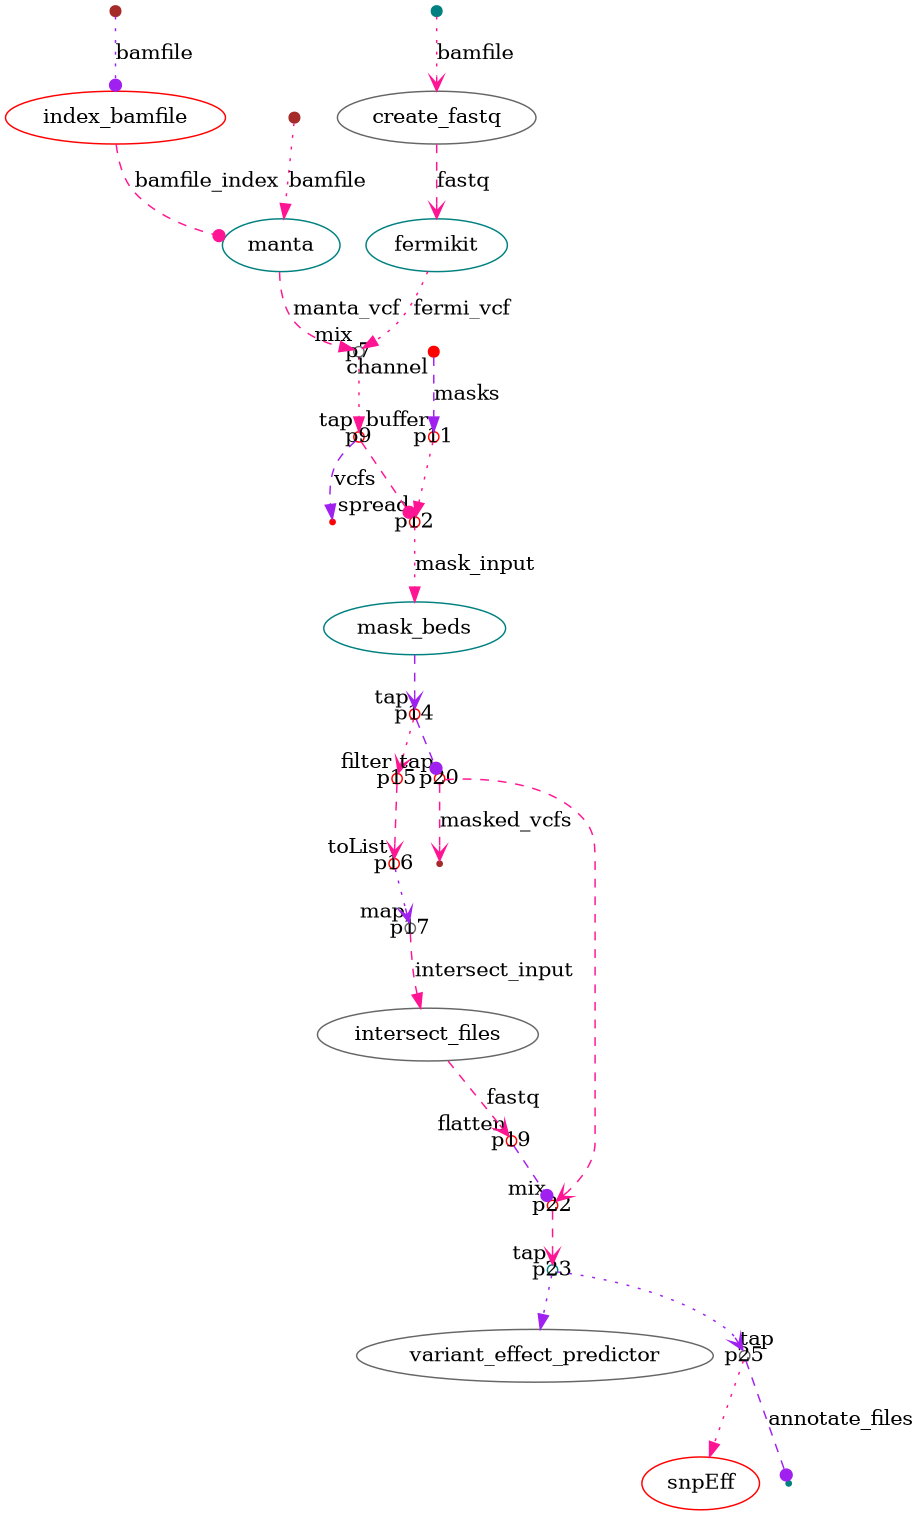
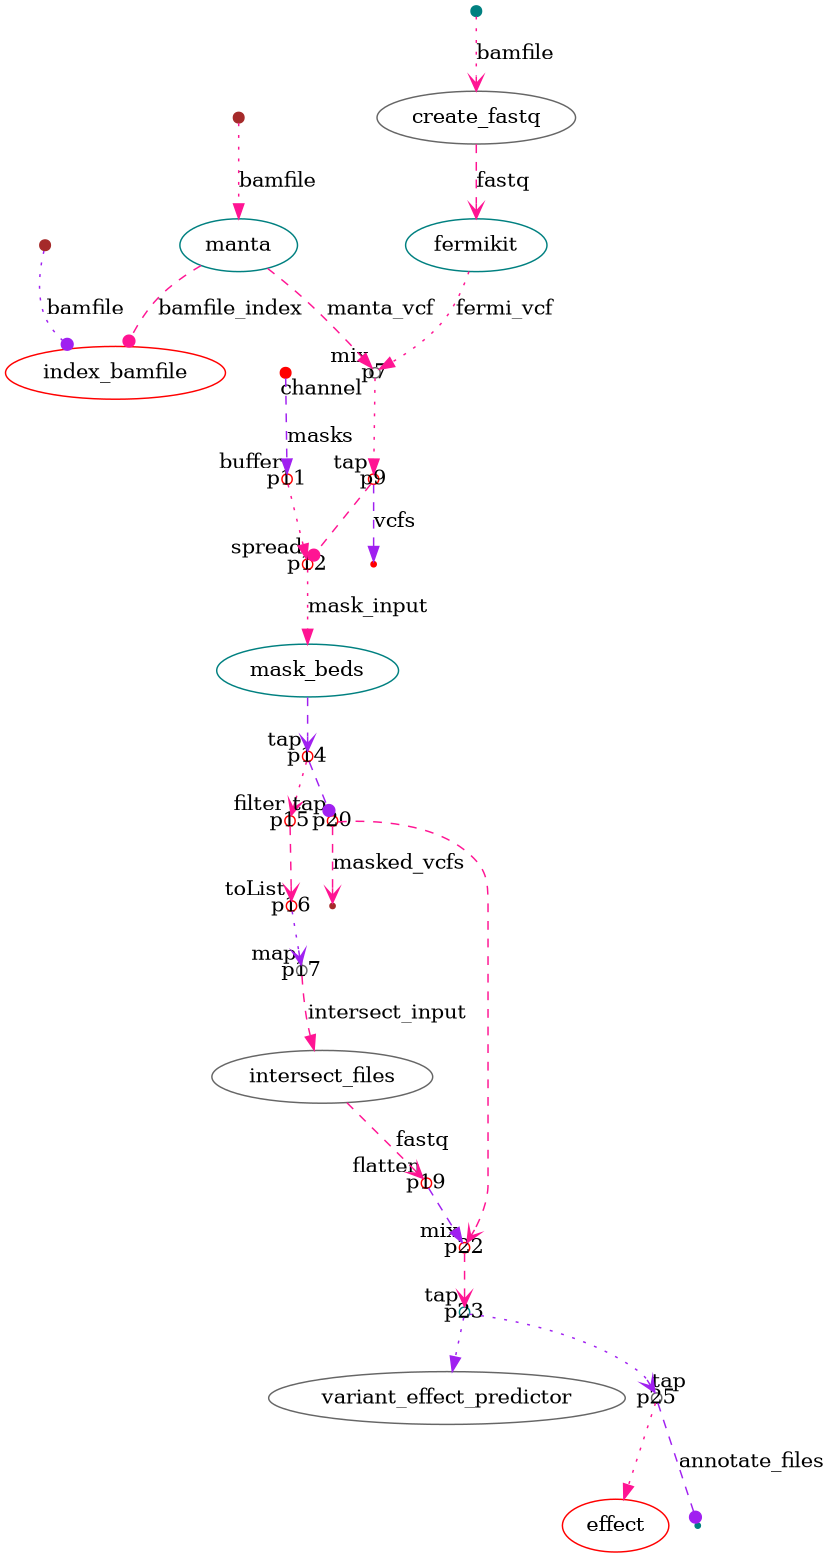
edge "index_bamfile" -> "manta": reversed
edge "p19 flatten" -> "p22 mix": arrowhead dot -> normal
node "snpEff": label "snpEff" -> "effect"
